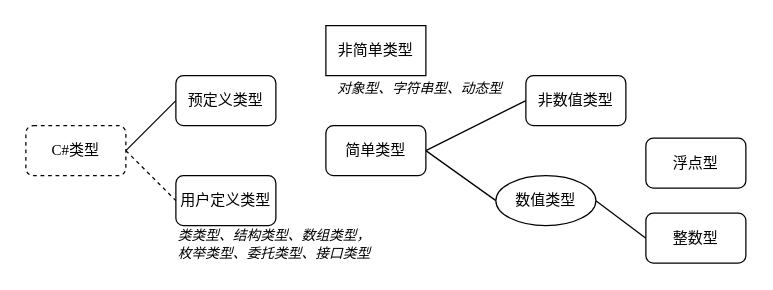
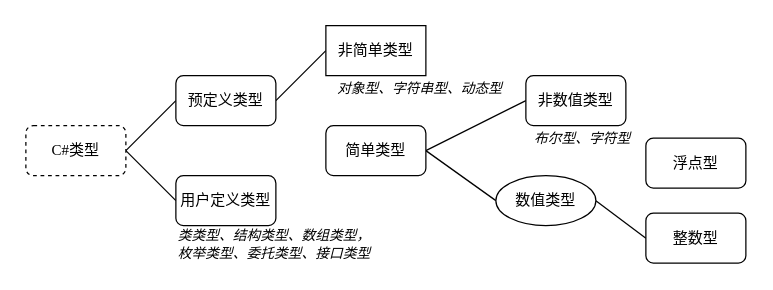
edge "非简单类型" -- "预定义类型": added
node "布尔型、字符型": added
edge "C#类型" -- "用户定义类型": style dashed -> solid
